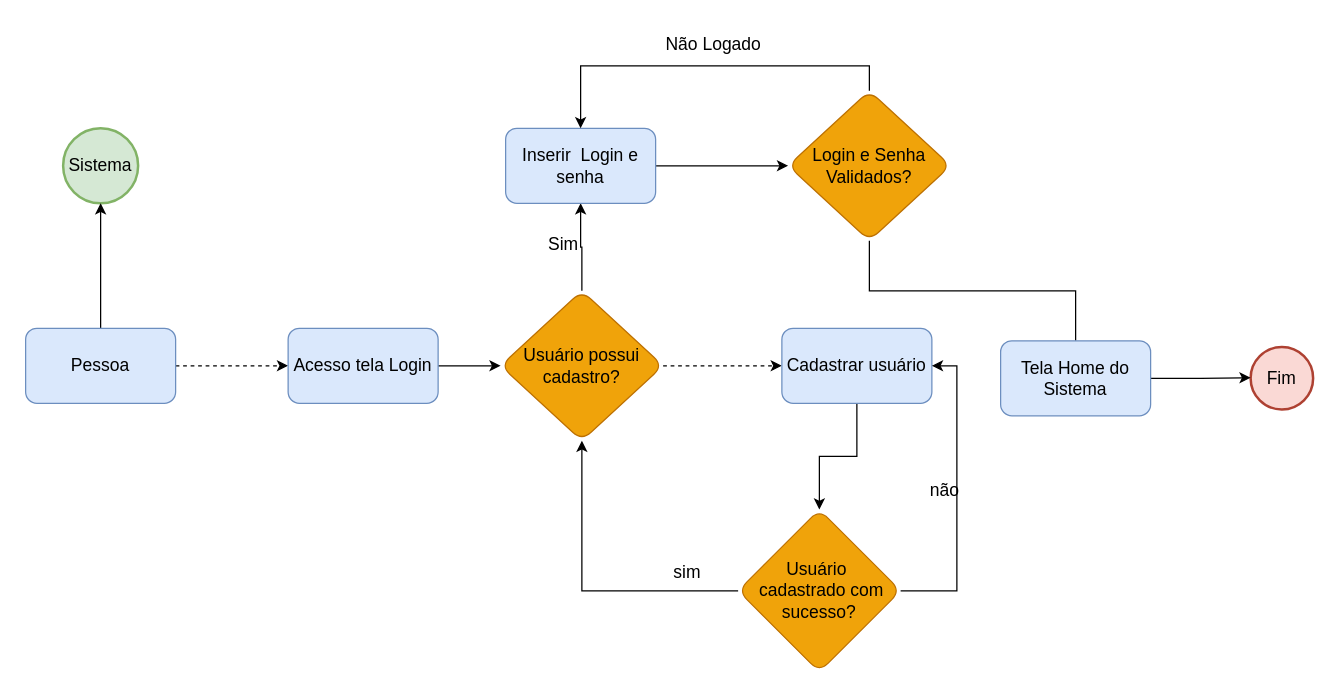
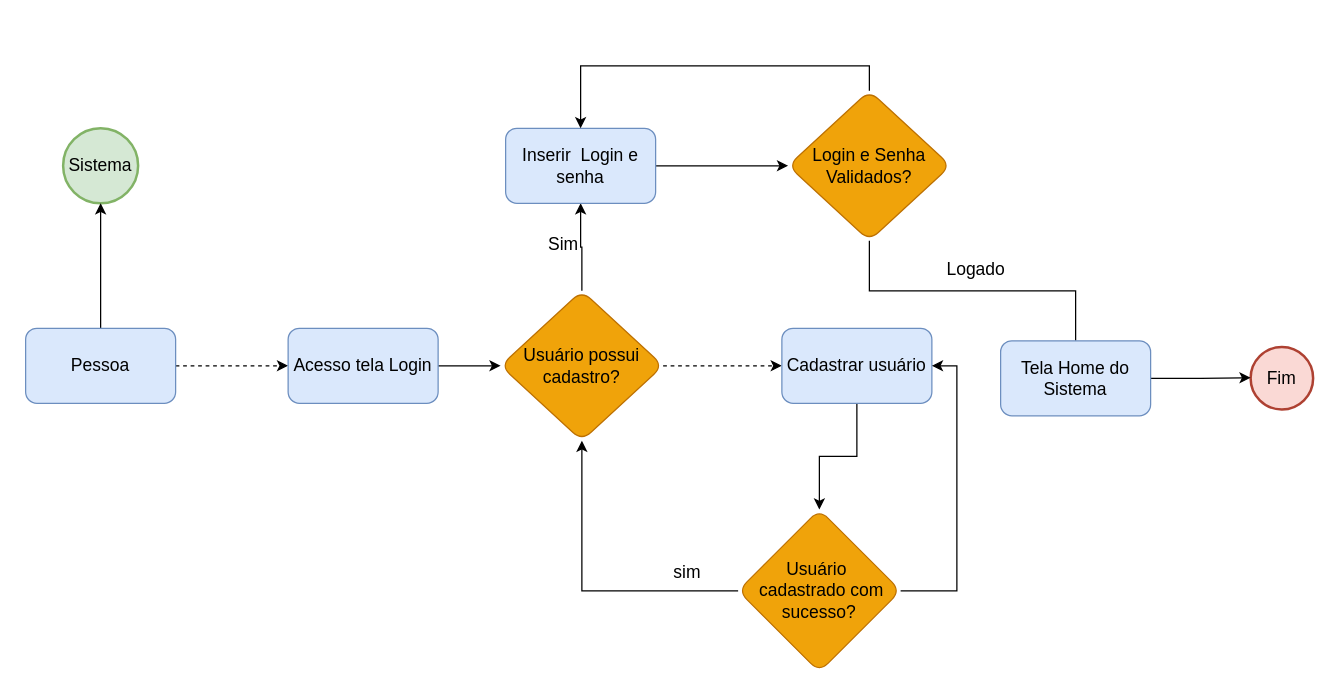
node "Não Logado": removed
node "Logado": added
node "não": removed
